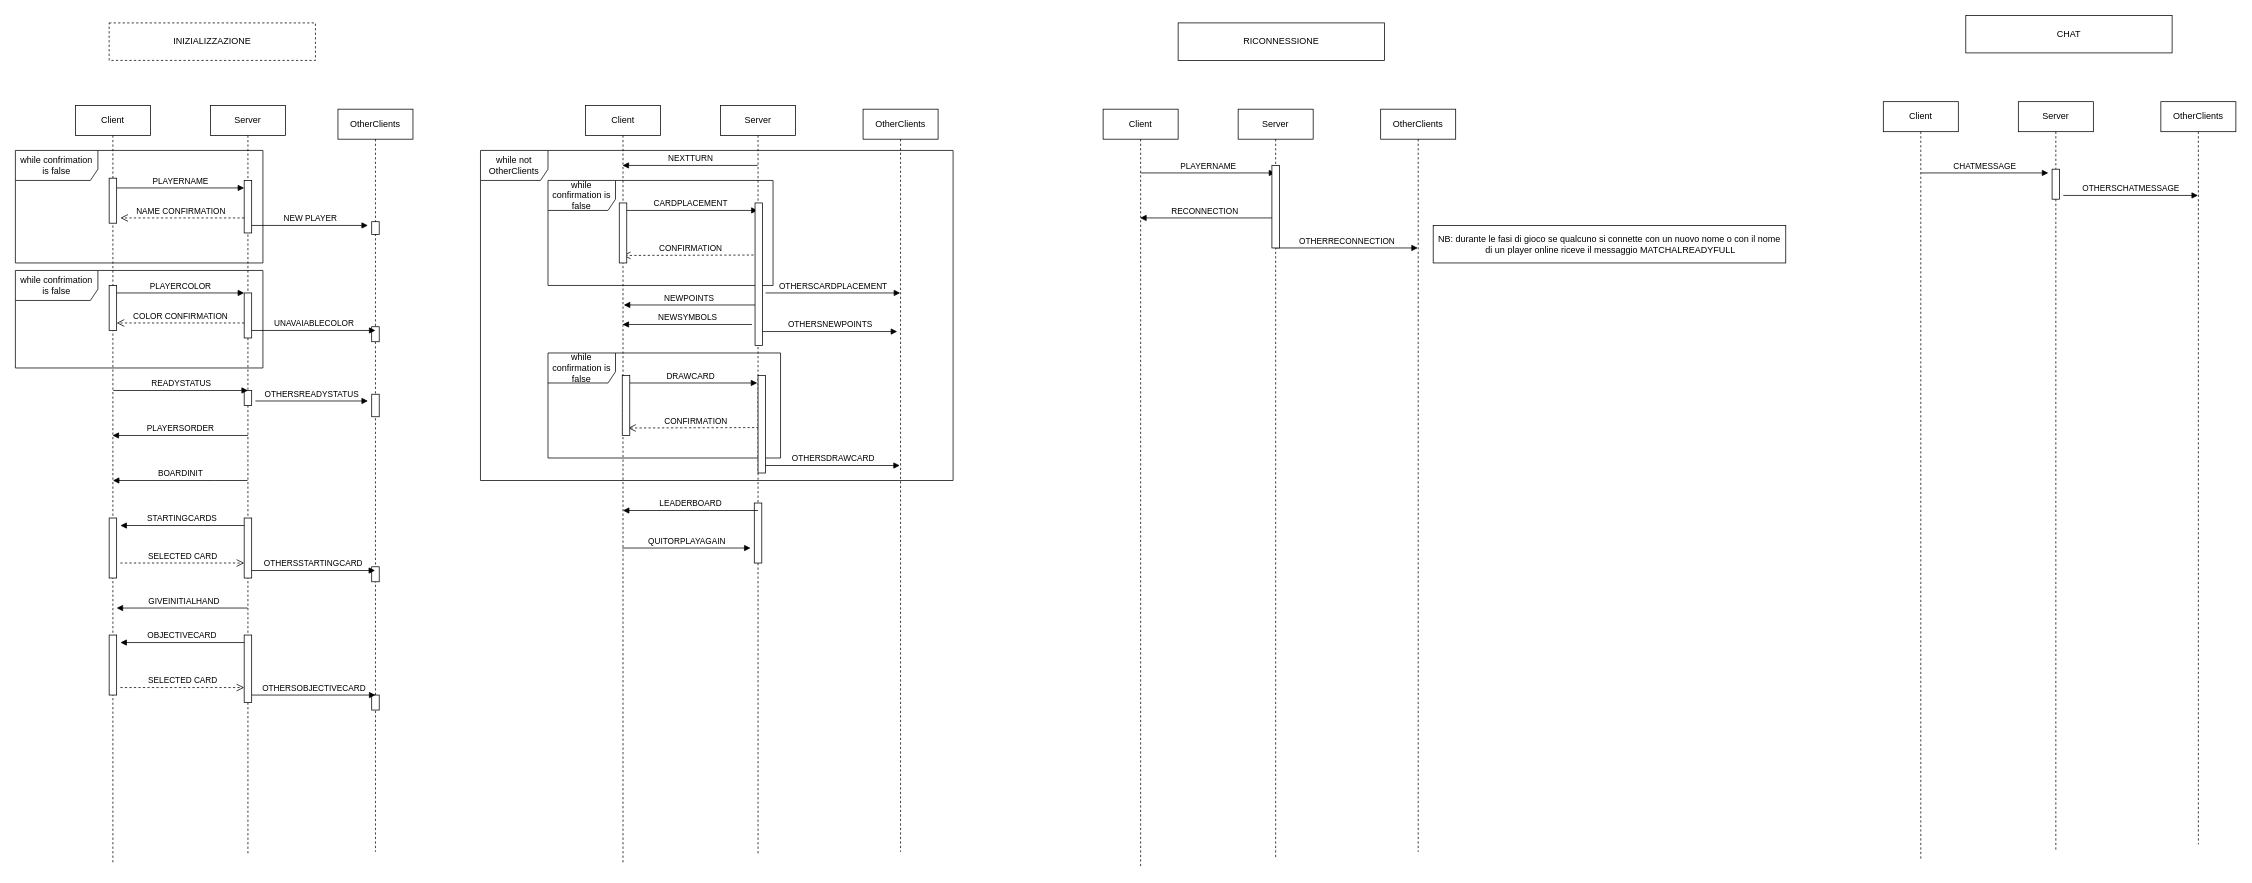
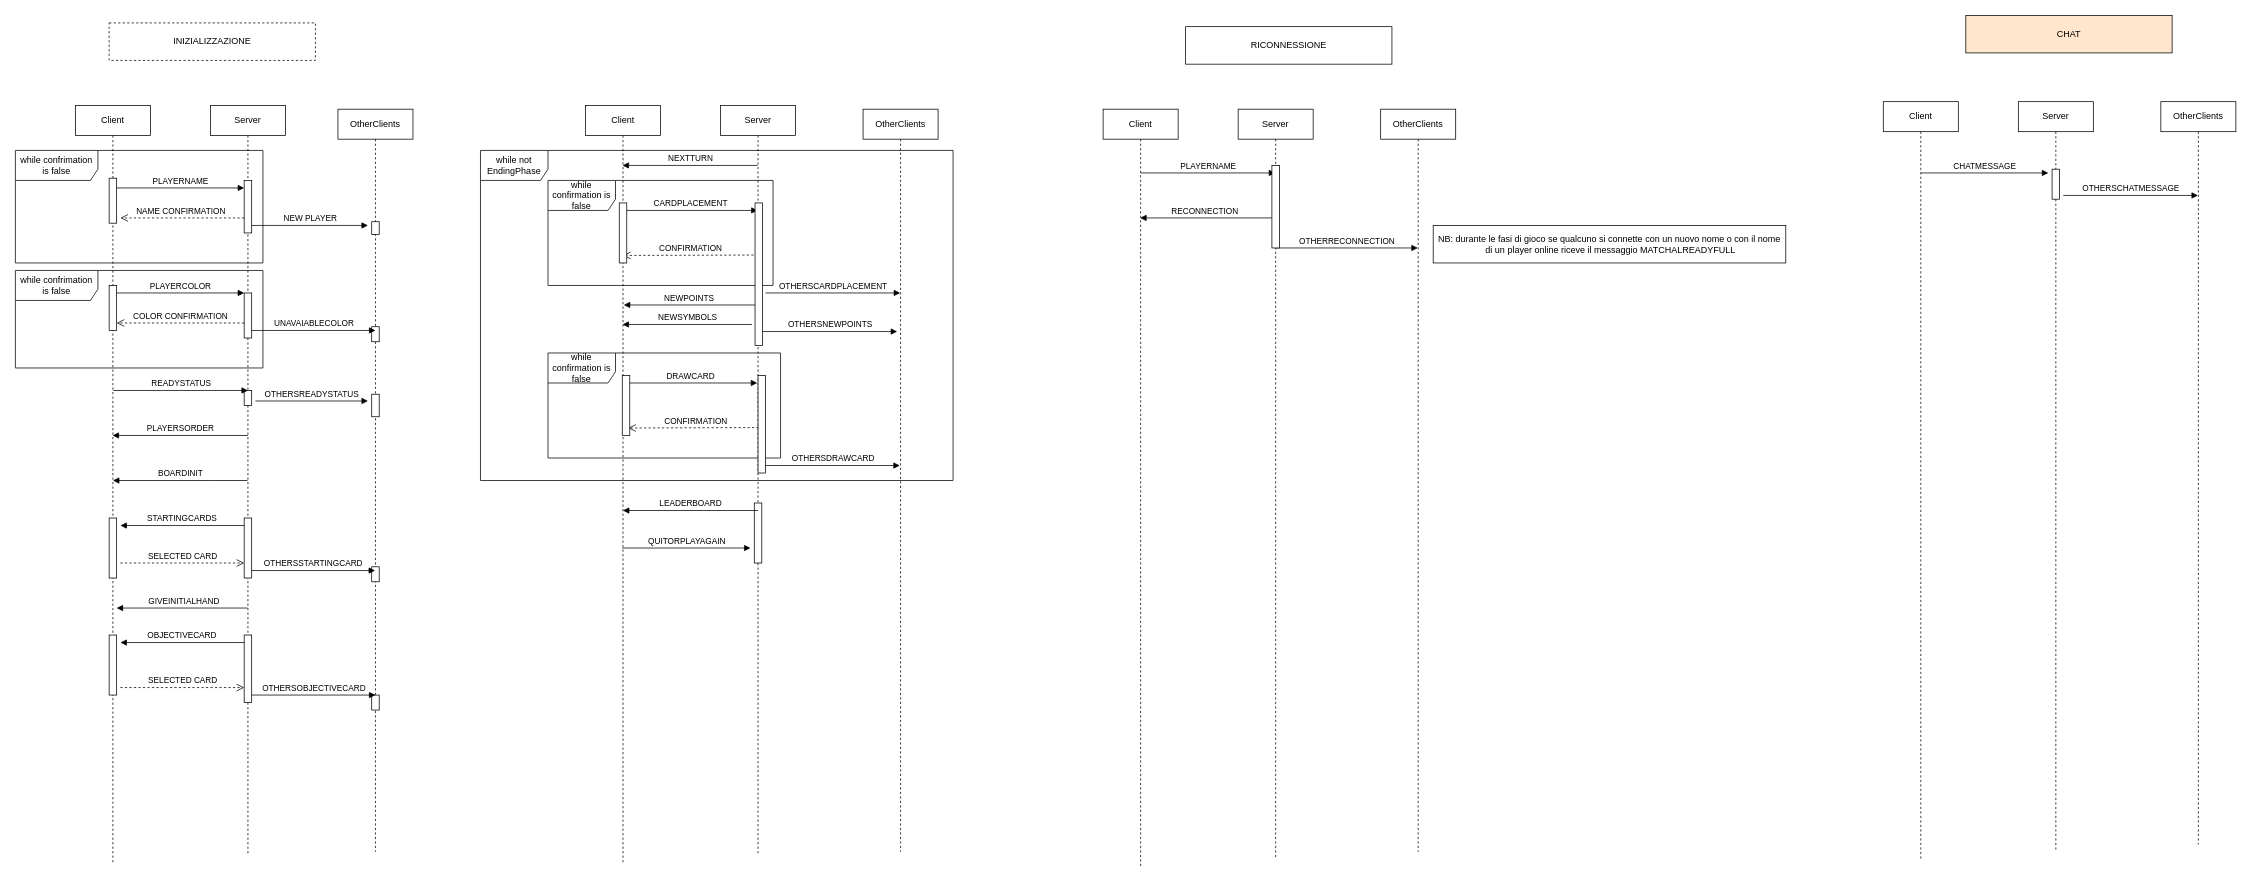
node "CHAT": fillcolor #ffffff -> #ffe6cc
node "RICONNESSIONE": moved (1281, 42) -> (1289, 45)
node "while not OtherClients": label "while not OtherClients" -> "while not EndingPhase"
